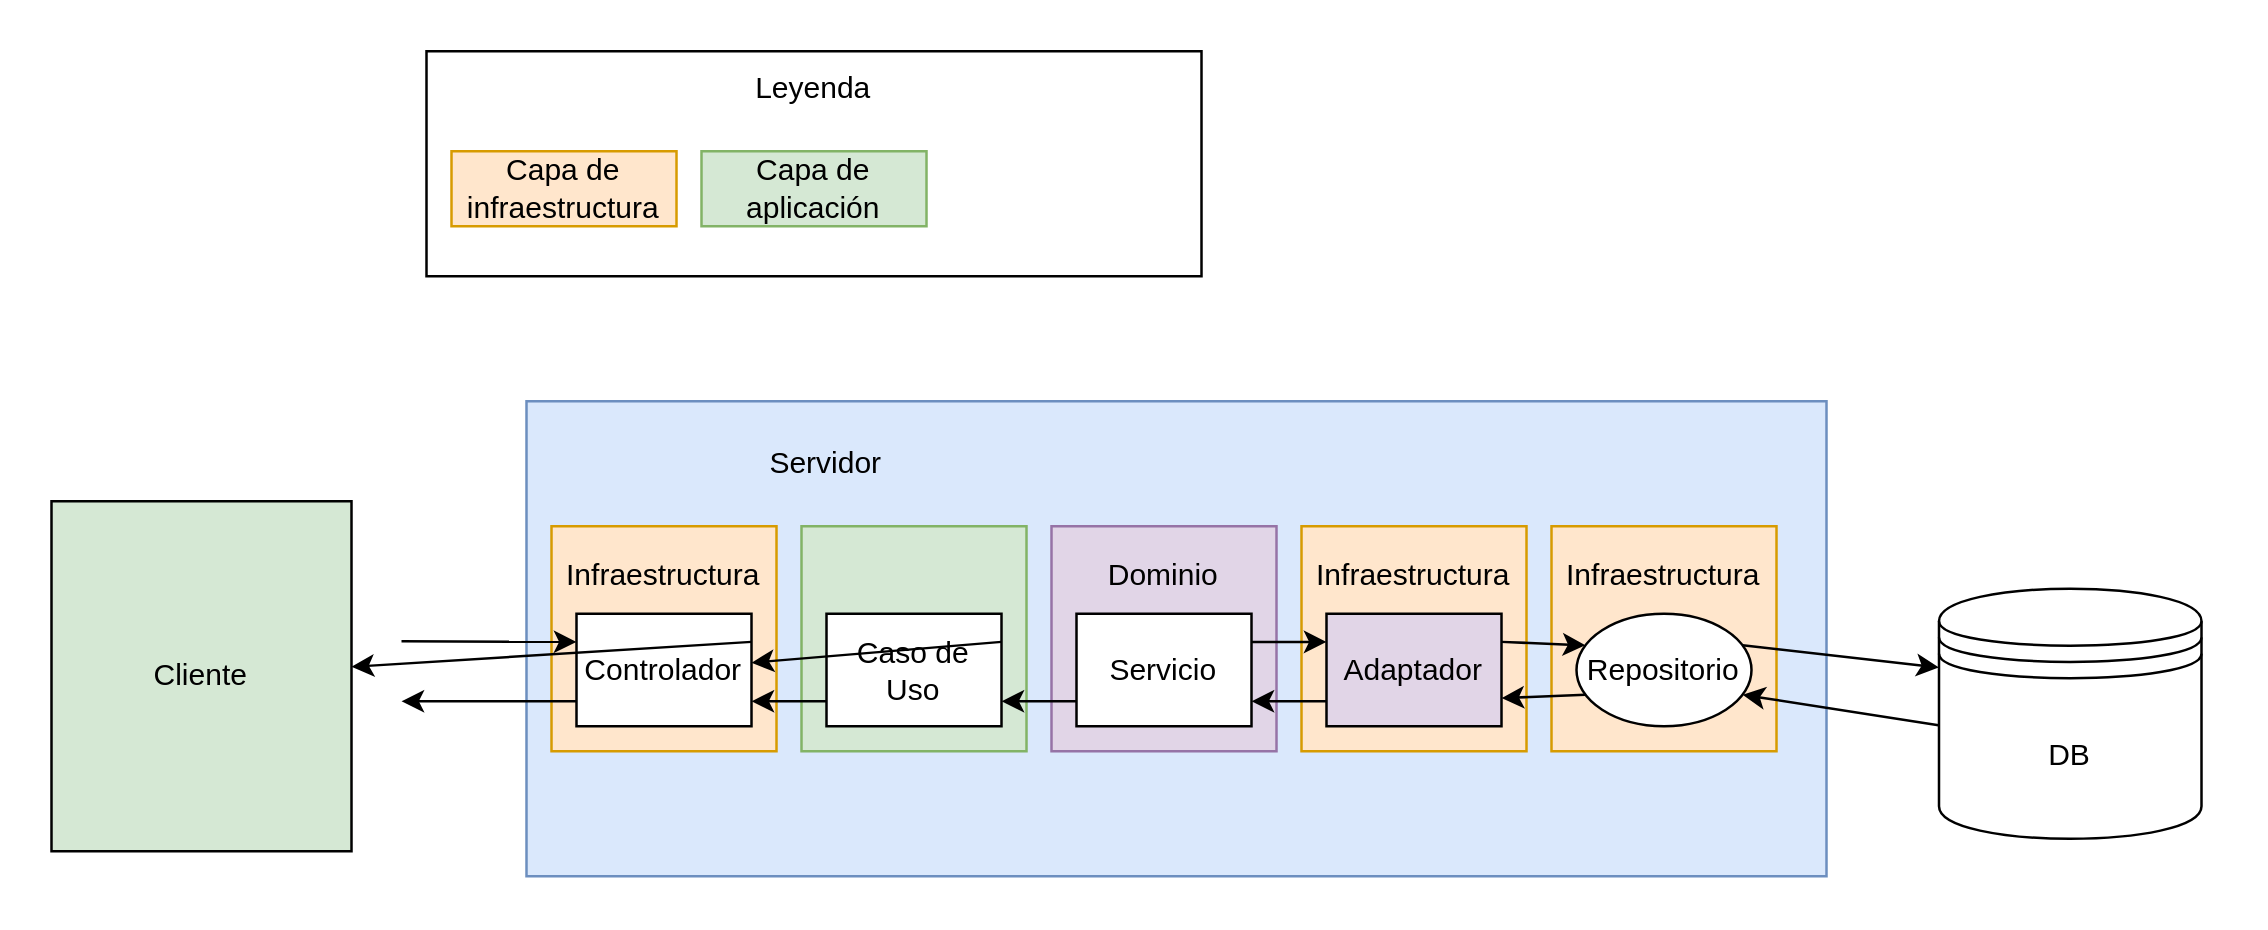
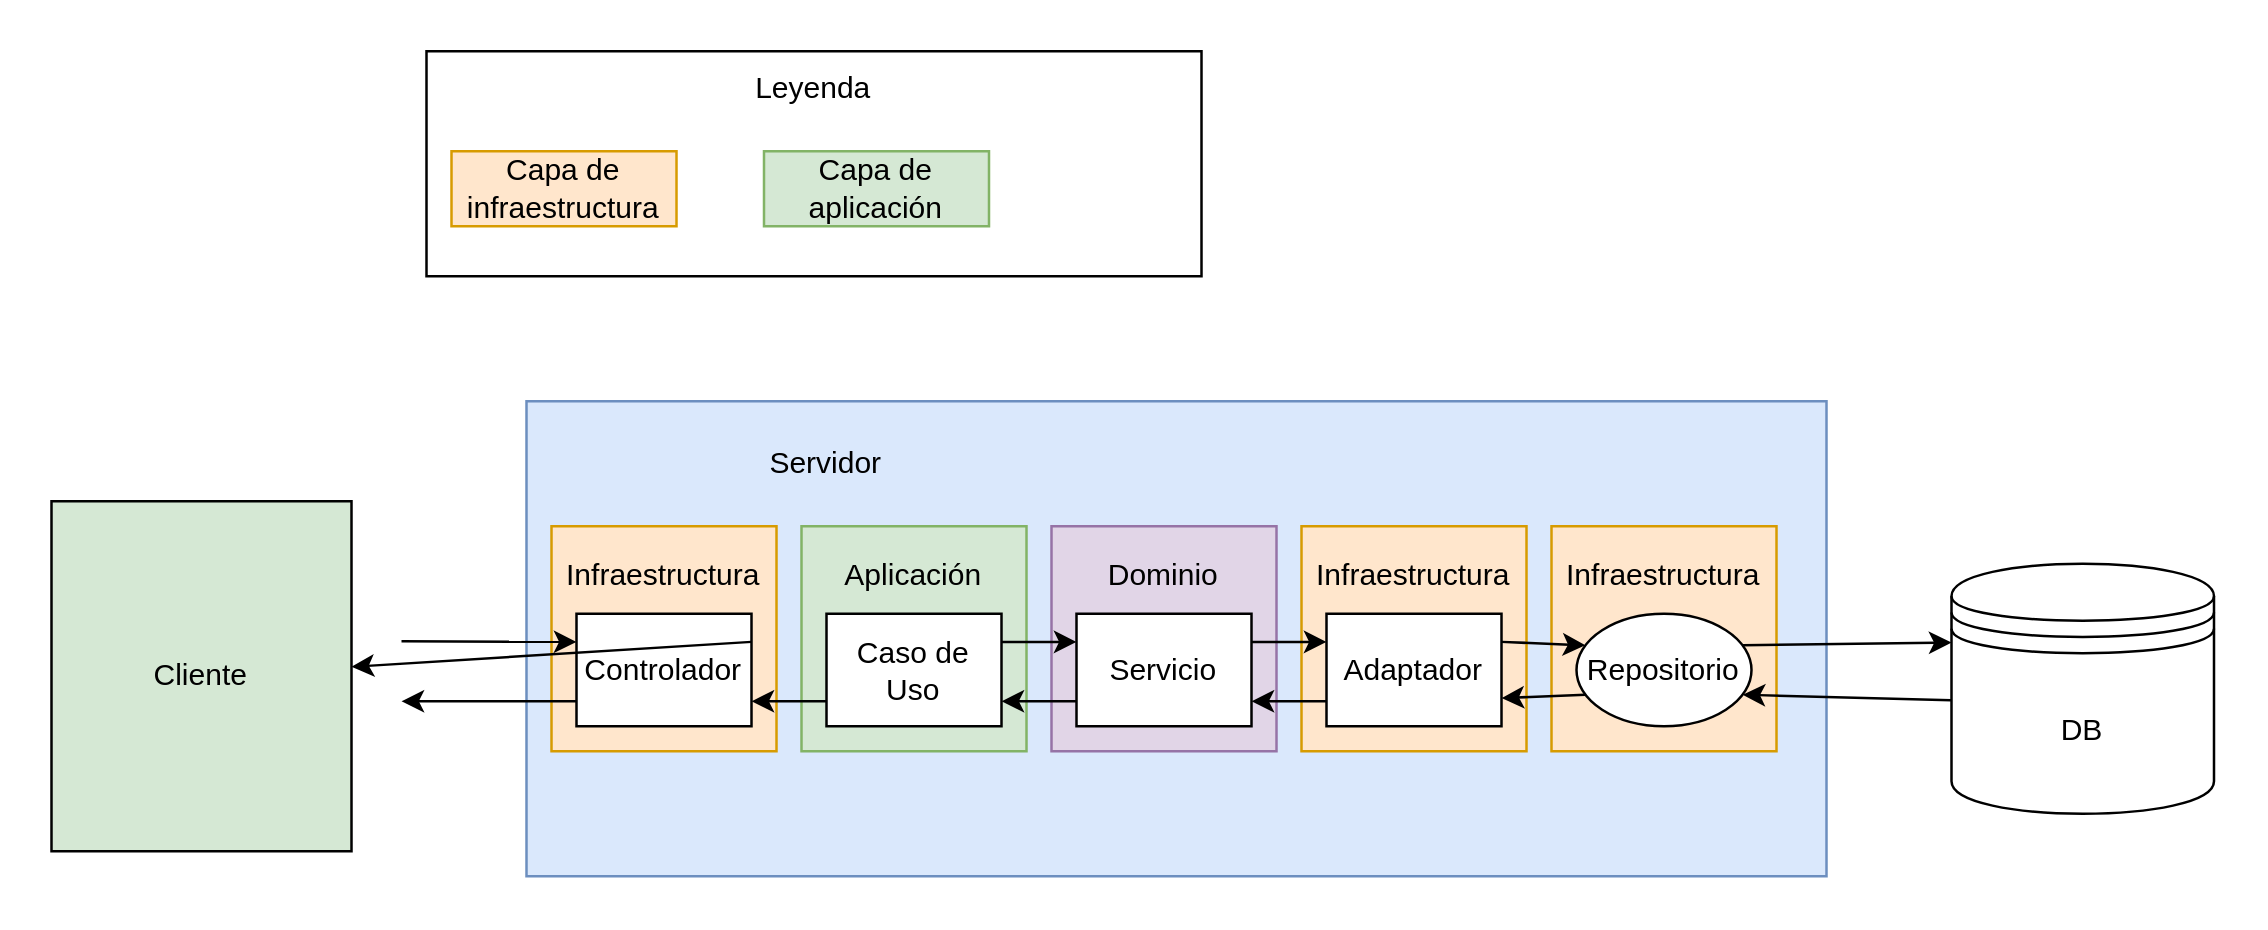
node "Capa de aplicación": moved (814, 189) -> (876, 189)
node "Aplicación": added
edge "Caso de Uso" -> "Controlador": now "Caso de Uso" -> "Servicio"
node "Adaptador": fillcolor #e1d5e7 -> #ffffff
node "DB": moved (2070, 714) -> (2083, 689)
